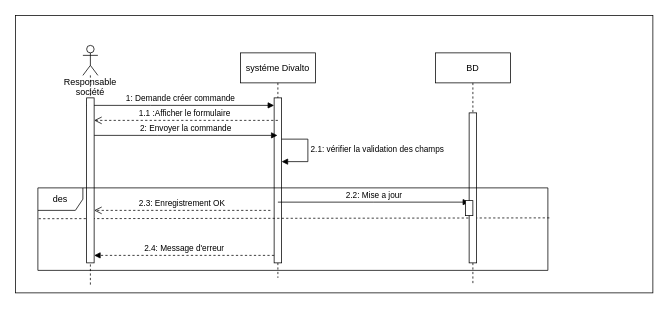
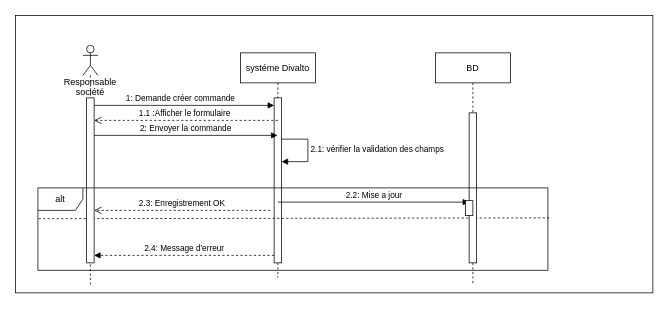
node "des": label "des" -> "alt"
